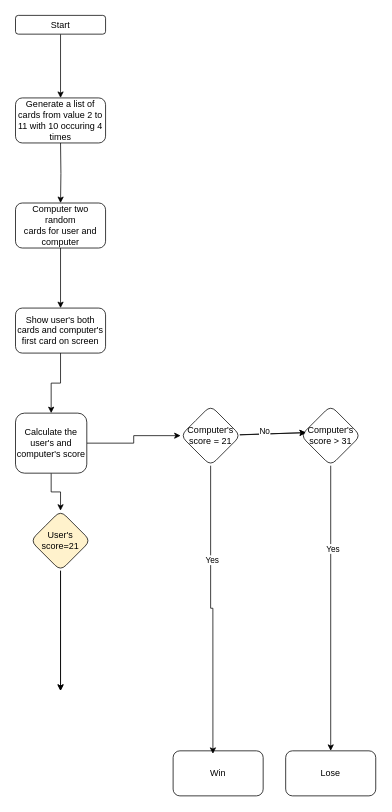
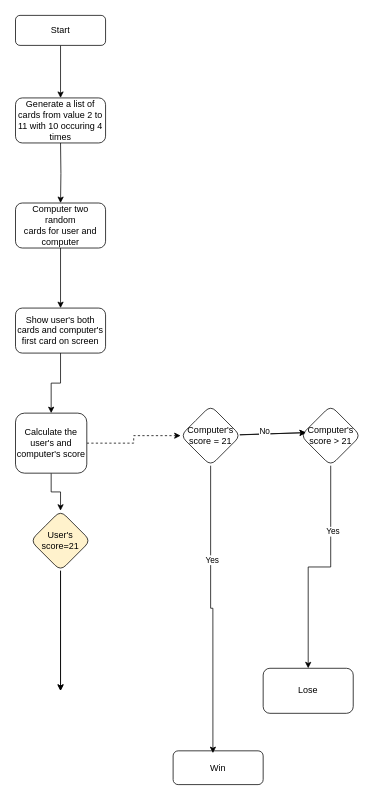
node "Start": size 90x19 -> 90x30
node "Computer's score > 31": label "Computer's score > 31" -> "Computer's score > 21"
edge "Calculate the user's and computer's score" -> "Computer's score = 21": style solid -> dashed
node "Win": size 90x45 -> 90x34
node "Lose": moved (330, 773) -> (308, 690)
